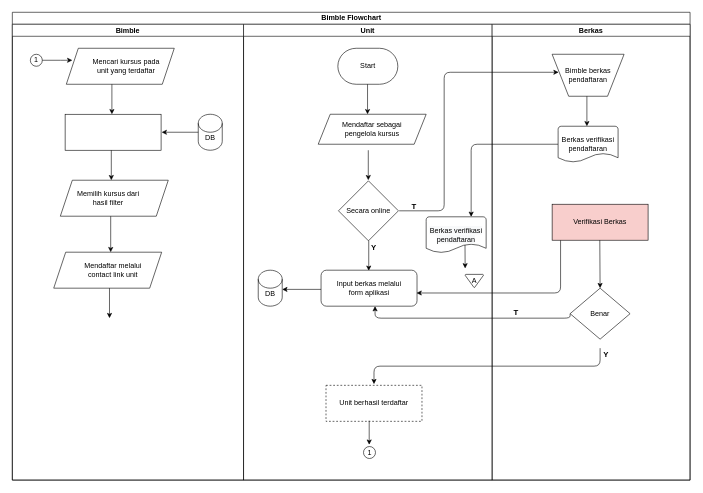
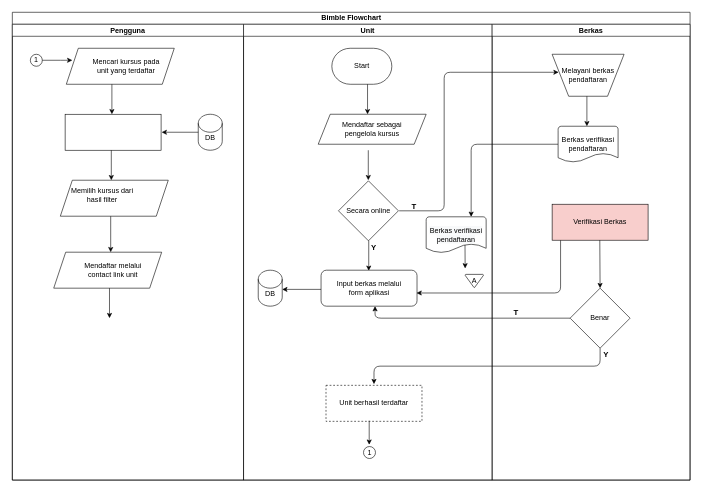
node "Bimble": label "Bimble" -> "Pengguna"
node "Start": moved (368, 66) -> (362, 66)
node "Bimble berkas pendaftaran": label "Bimble berkas pendaftaran" -> "Melayani berkas pendaftaran"
node "Memilih kursus dari hasil filter": moved (108, 198) -> (102, 195)
node "Benar": size 60x51 -> 60x60
